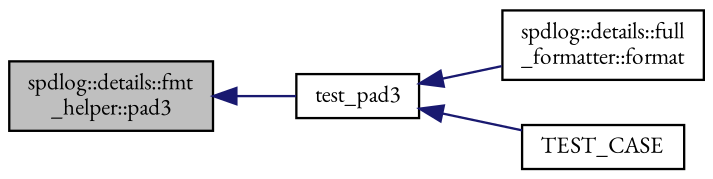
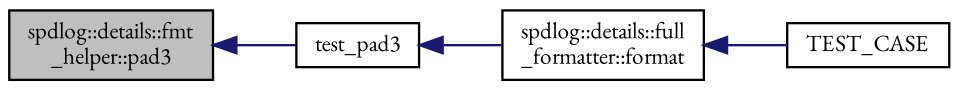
edge "TEST_CASE" -> "test_pad3": now "TEST_CASE" -> "spdlog::details::full _formatter::format"
